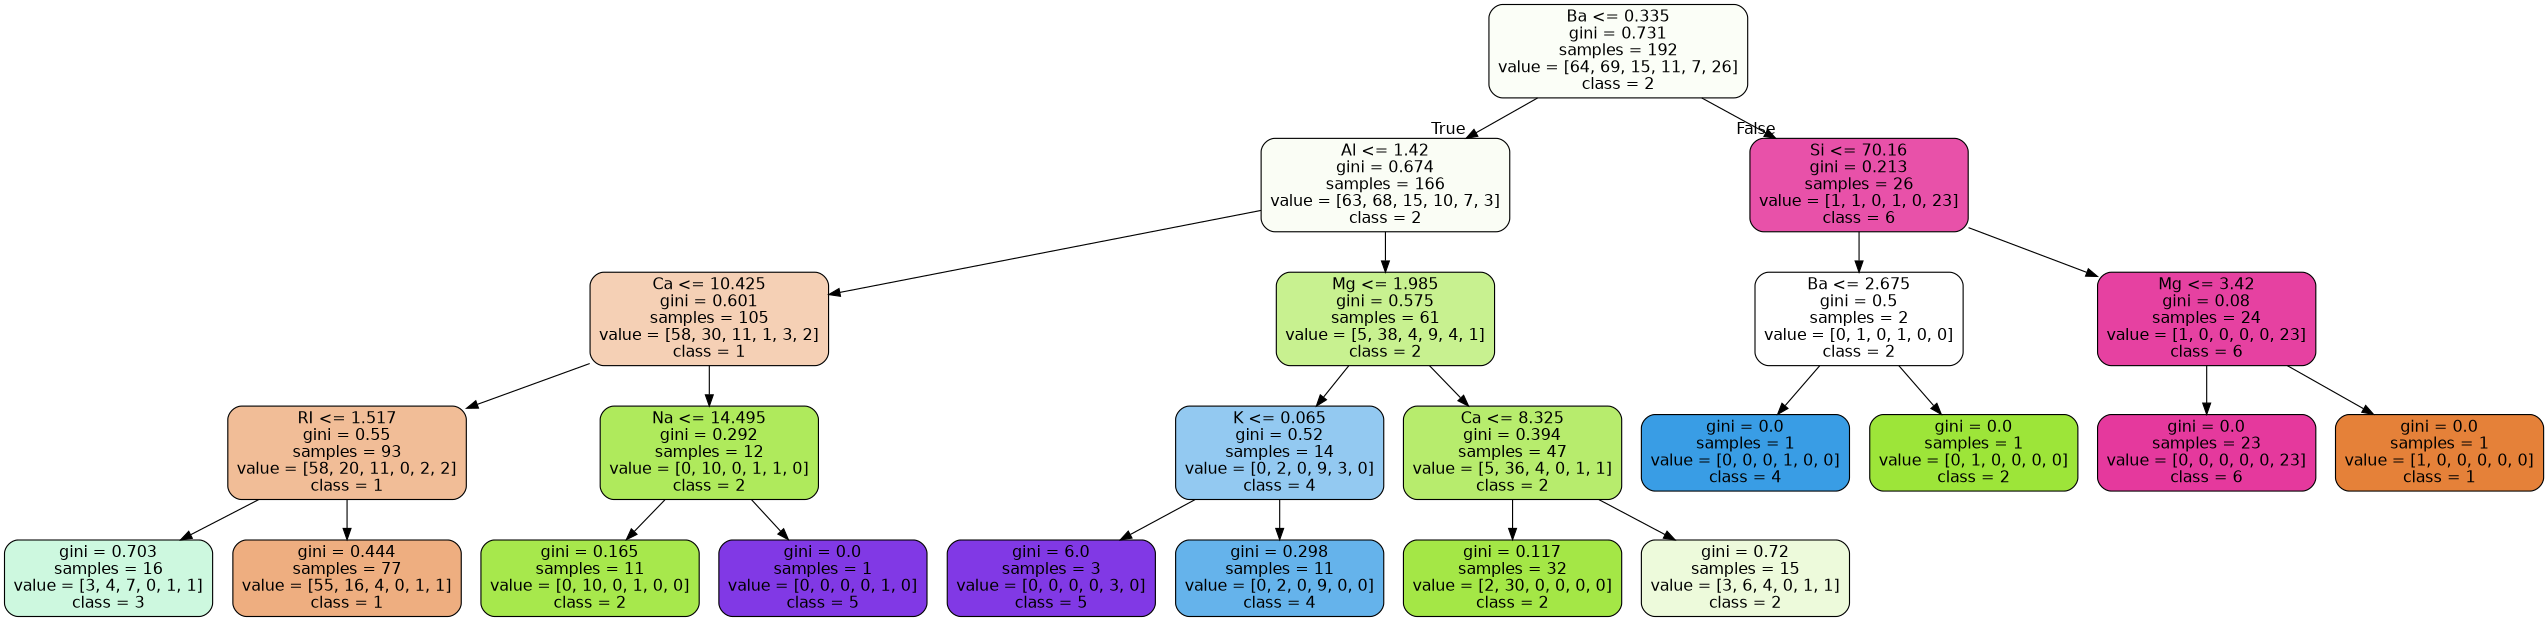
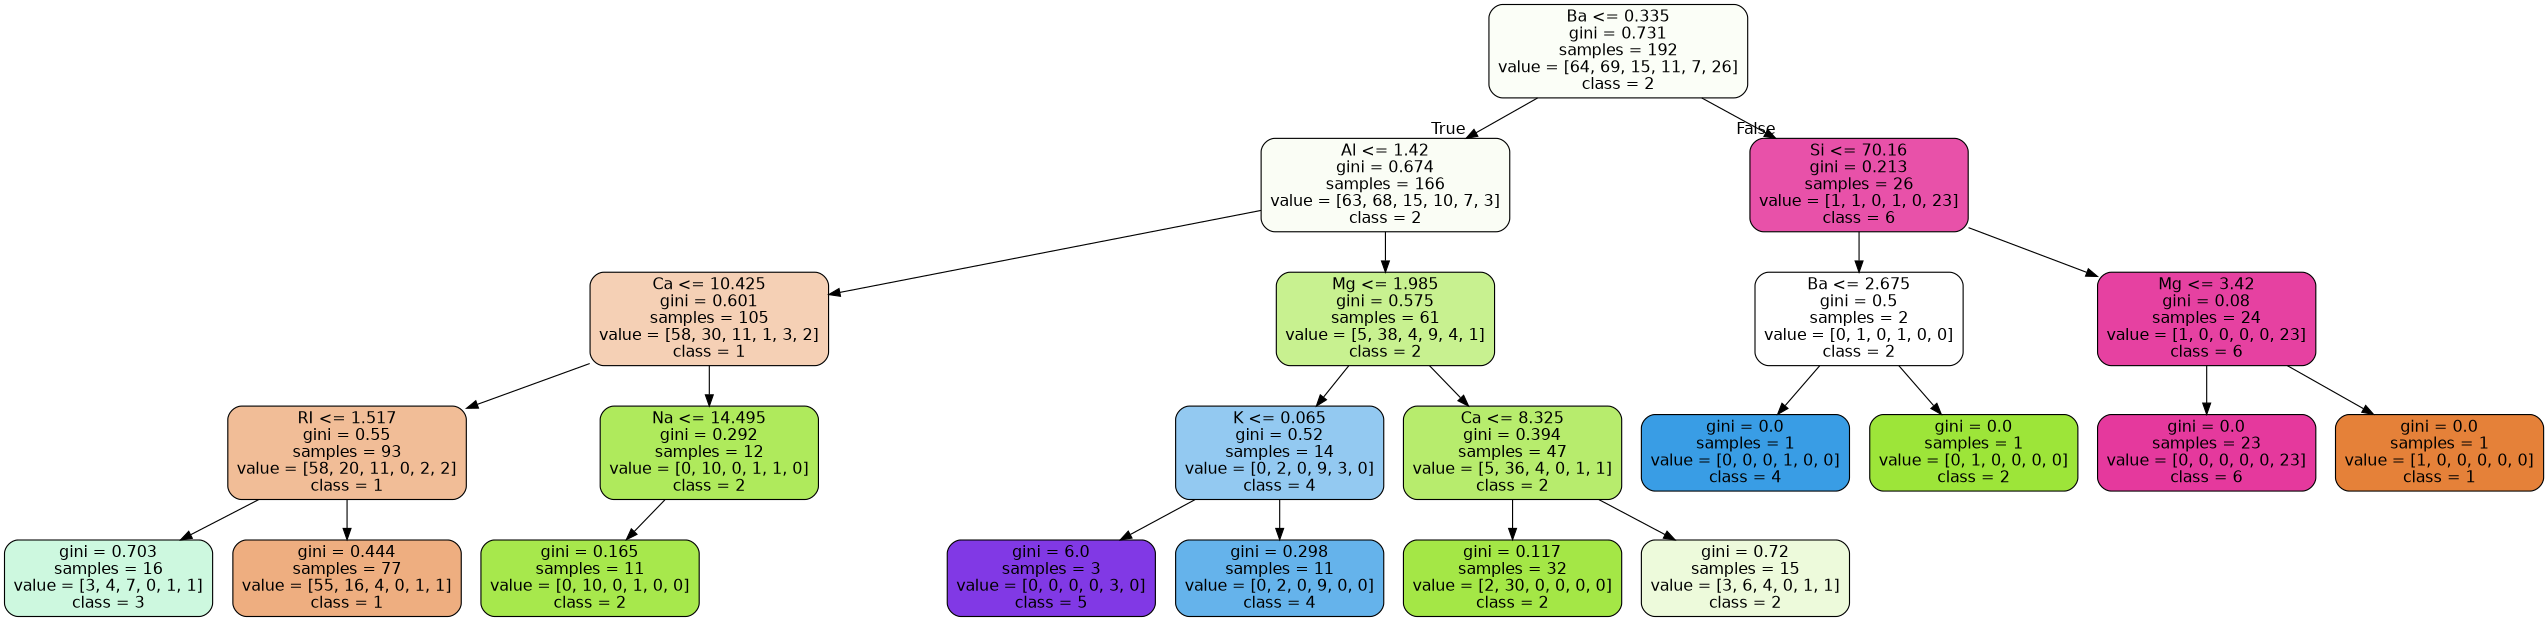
node "gini = 0.0 samples = 1 value = [0, 0, 0, 0, 1, 0] class = 5": removed
